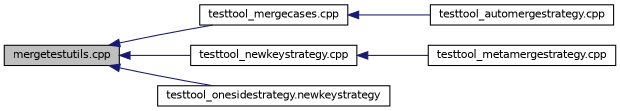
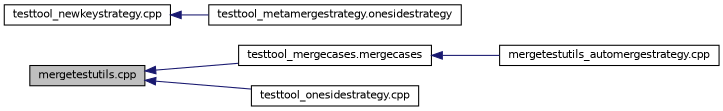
node "testtool_mergecases.cpp": label "testtool_mergecases.cpp" -> "testtool_mergecases.mergecases"
node "testtool_automergestrategy.cpp": label "testtool_automergestrategy.cpp" -> "mergetestutils_automergestrategy.cpp"
edge "testtool_newkeystrategy.cpp" -> "mergetestutils.cpp": removed
node "testtool_metamergestrategy.cpp": label "testtool_metamergestrategy.cpp" -> "testtool_metamergestrategy.onesidestrategy"
node "testtool_onesidestrategy.newkeystrategy": label "testtool_onesidestrategy.newkeystrategy" -> "testtool_onesidestrategy.cpp"
